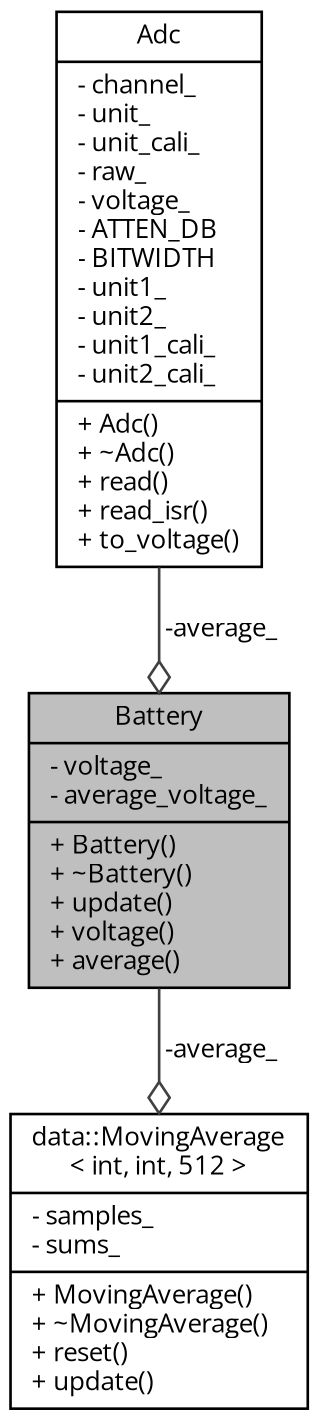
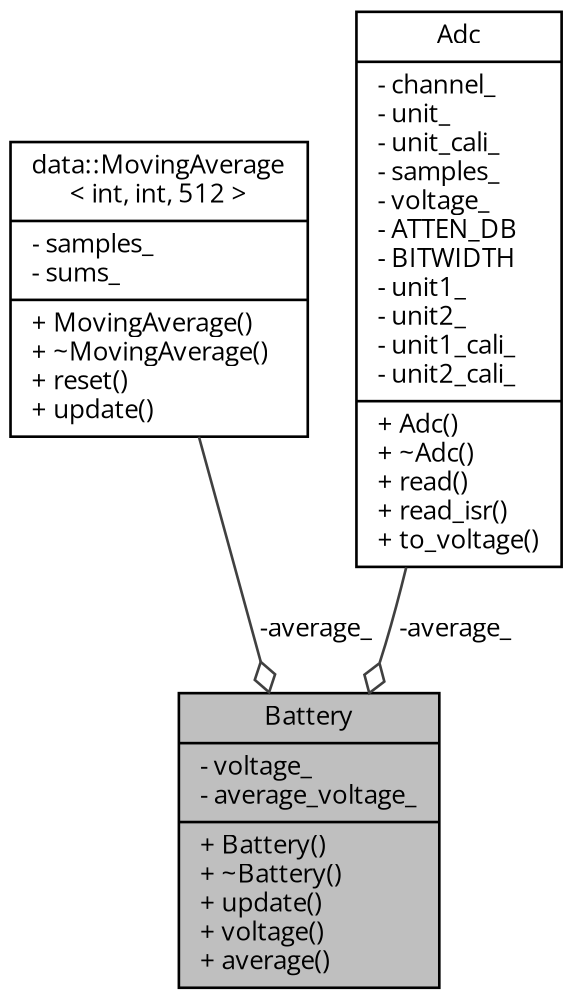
node "Adc": text "- raw_" -> "- samples_"
edge "Battery" -> "data::MovingAverage": reversed
